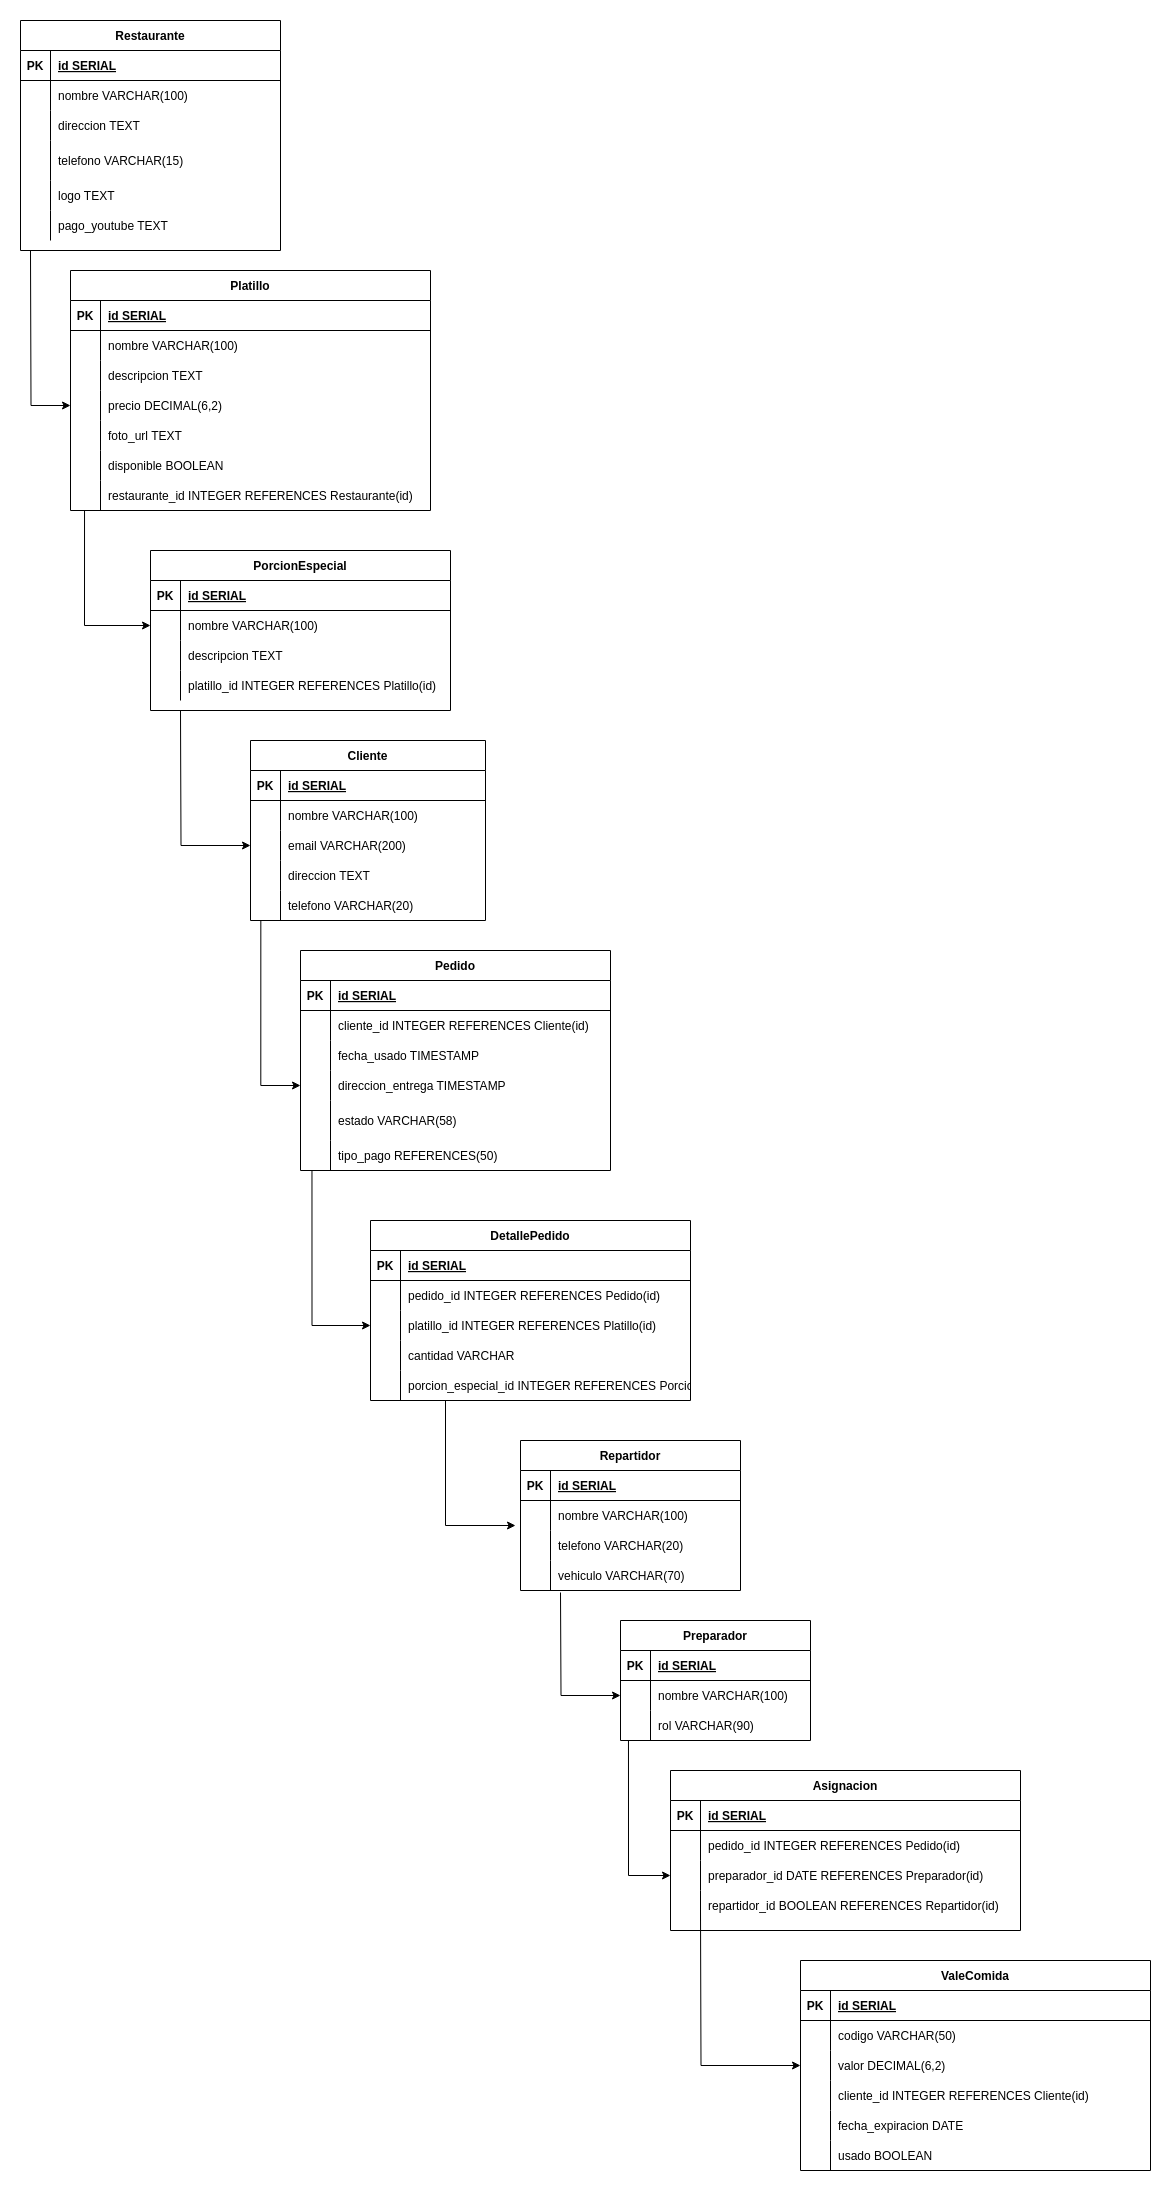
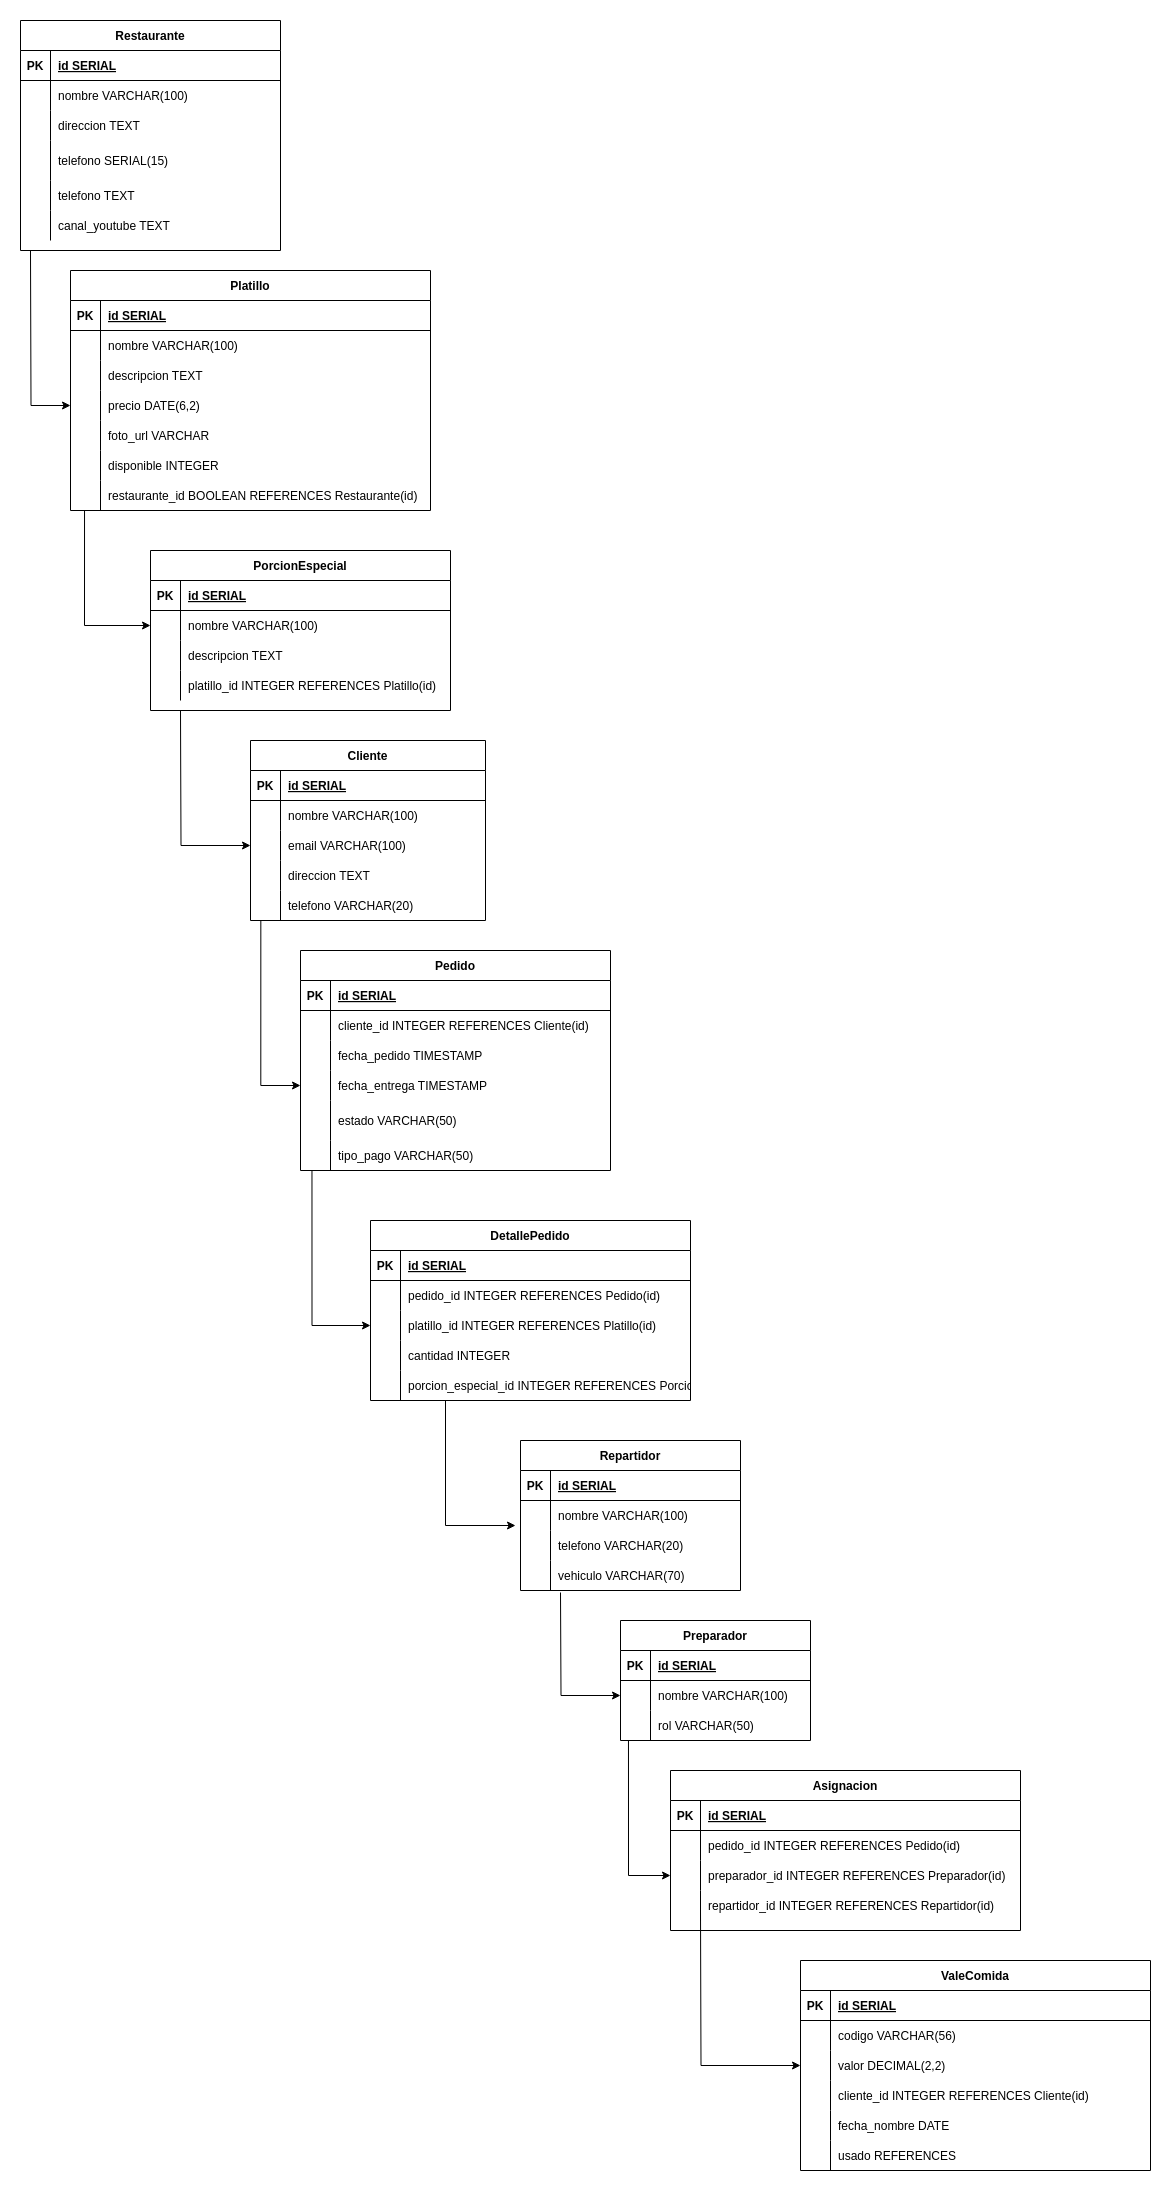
node "telefono VARCHAR(15)": label "telefono VARCHAR(15)" -> "telefono SERIAL(15)"
node "logo TEXT": label "logo TEXT" -> "telefono TEXT"
node "pago_youtube TEXT": label "pago_youtube TEXT" -> "canal_youtube TEXT"
node "precio DECIMAL(6,2)": label "precio DECIMAL(6,2)" -> "precio DATE(6,2)"
node "foto_url TEXT": label "foto_url TEXT" -> "foto_url VARCHAR"
node "disponible BOOLEAN": label "disponible BOOLEAN" -> "disponible INTEGER"
node "restaurante_id INTEGER REFERENCES Restaurante(id)": label "restaurante_id INTEGER REFERENCES Restaurante(id)" -> "restaurante_id BOOLEAN REFERENCES Restaurante(id)"
node "email VARCHAR(200)": label "email VARCHAR(200)" -> "email VARCHAR(100)"
node "fecha_usado TIMESTAMP": label "fecha_usado TIMESTAMP" -> "fecha_pedido TIMESTAMP"
node "direccion_entrega TIMESTAMP": label "direccion_entrega TIMESTAMP" -> "fecha_entrega TIMESTAMP"
node "estado VARCHAR(58)": label "estado VARCHAR(58)" -> "estado VARCHAR(50)"
node "tipo_pago REFERENCES(50)": label "tipo_pago REFERENCES(50)" -> "tipo_pago VARCHAR(50)"
node "cantidad VARCHAR": label "cantidad VARCHAR" -> "cantidad INTEGER"
node "rol VARCHAR(90)": label "rol VARCHAR(90)" -> "rol VARCHAR(50)"
node "preparador_id DATE REFERENCES Preparador(id)": label "preparador_id DATE REFERENCES Preparador(id)" -> "preparador_id INTEGER REFERENCES Preparador(id)"
node "repartidor_id BOOLEAN REFERENCES Repartidor(id)": label "repartidor_id BOOLEAN REFERENCES Repartidor(id)" -> "repartidor_id INTEGER REFERENCES Repartidor(id)"
node "codigo VARCHAR(50)": label "codigo VARCHAR(50)" -> "codigo VARCHAR(56)"
node "valor DECIMAL(6,2)": label "valor DECIMAL(6,2)" -> "valor DECIMAL(2,2)"
node "fecha_expiracion DATE": label "fecha_expiracion DATE" -> "fecha_nombre DATE"
node "usado BOOLEAN": label "usado BOOLEAN" -> "usado REFERENCES"
